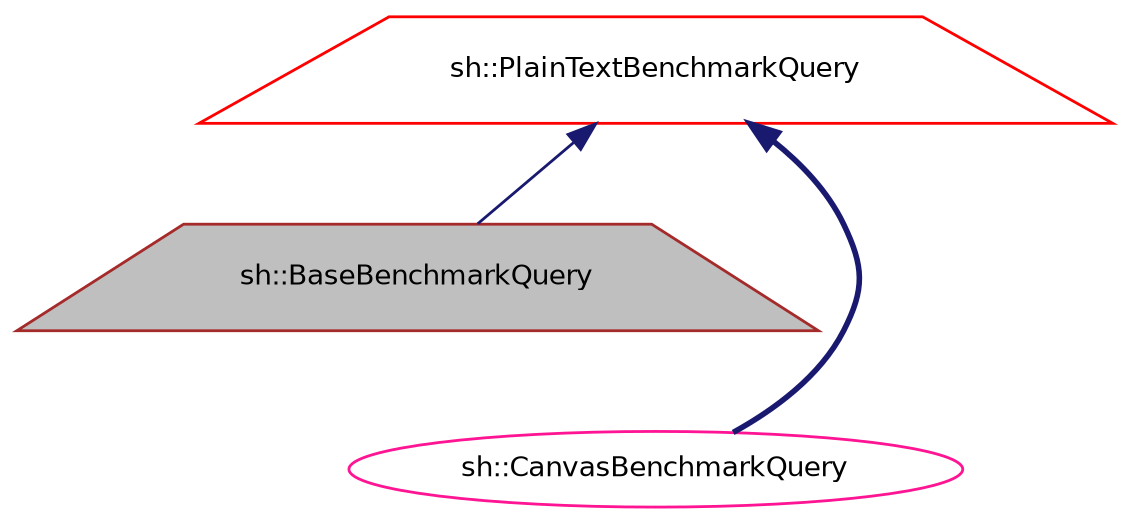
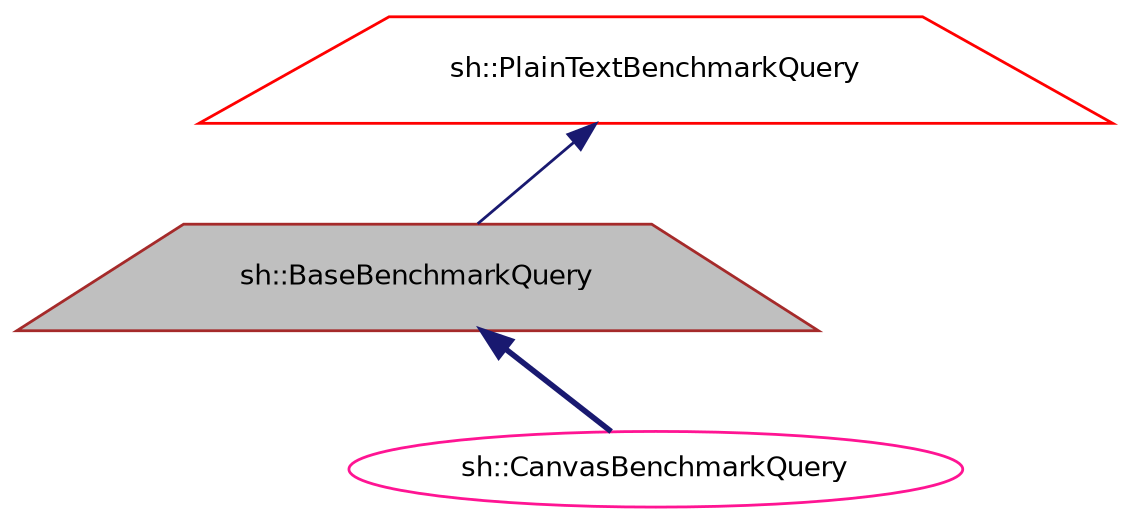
edge "sh::CanvasBenchmarkQuery" -> "sh::PlainTextBenchmarkQuery": now "sh::CanvasBenchmarkQuery" -> "sh::BaseBenchmarkQuery"
